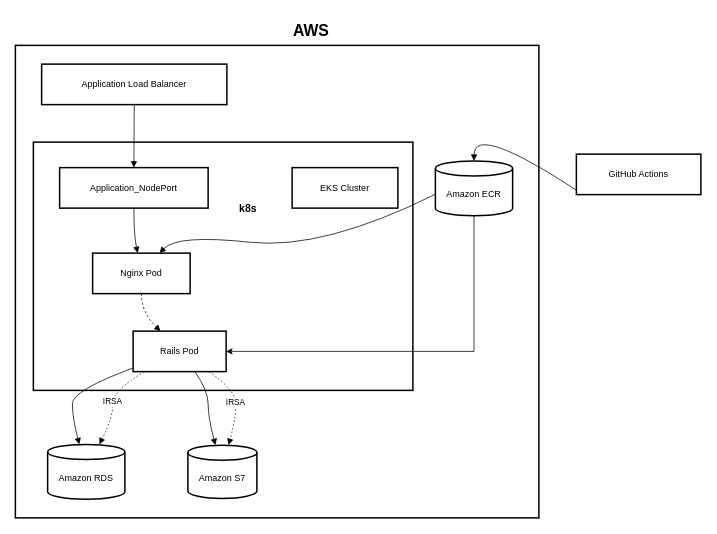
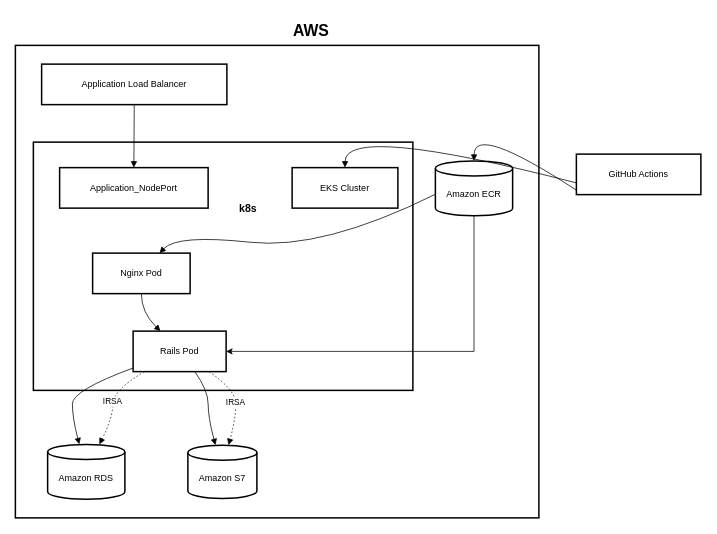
edge "GitHub Actions" -> "EKS Cluster": added
edge "Application_NodePort" -> "Nginx Pod": removed
edge "Nginx Pod" -> "Rails Pod": style dashed -> solid
